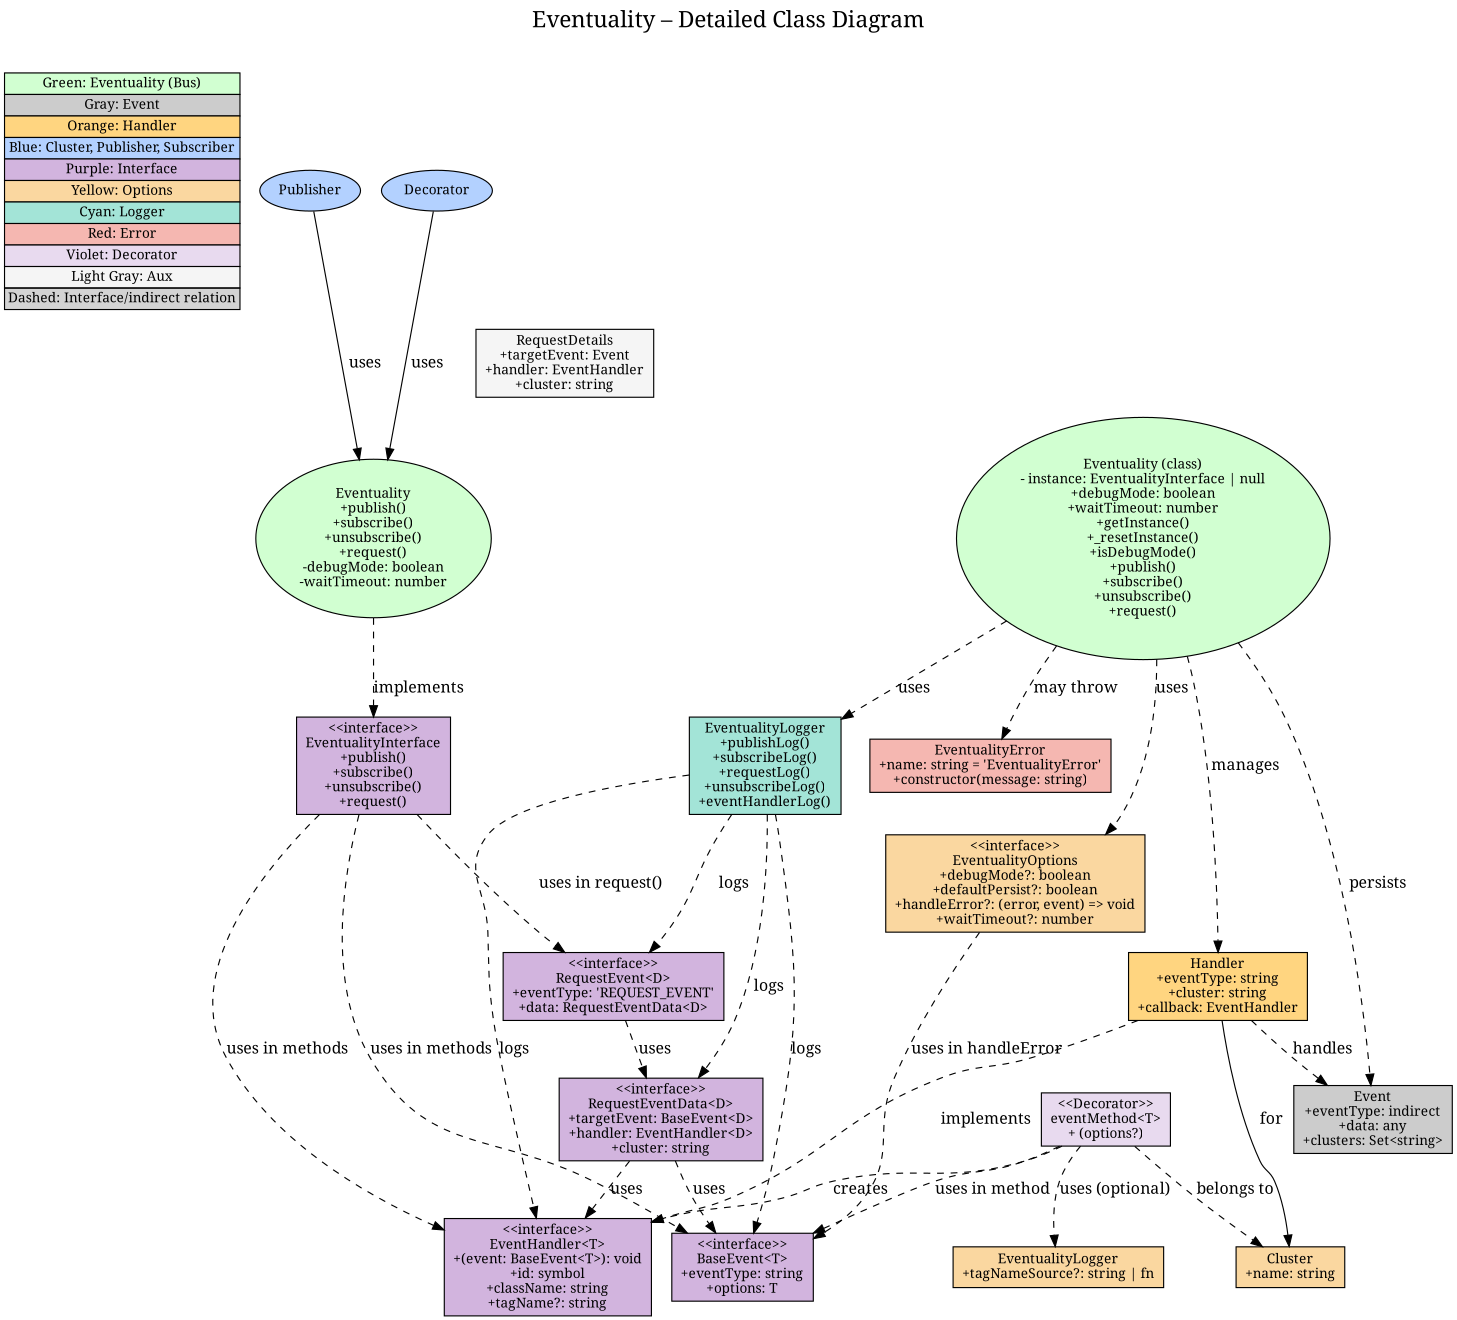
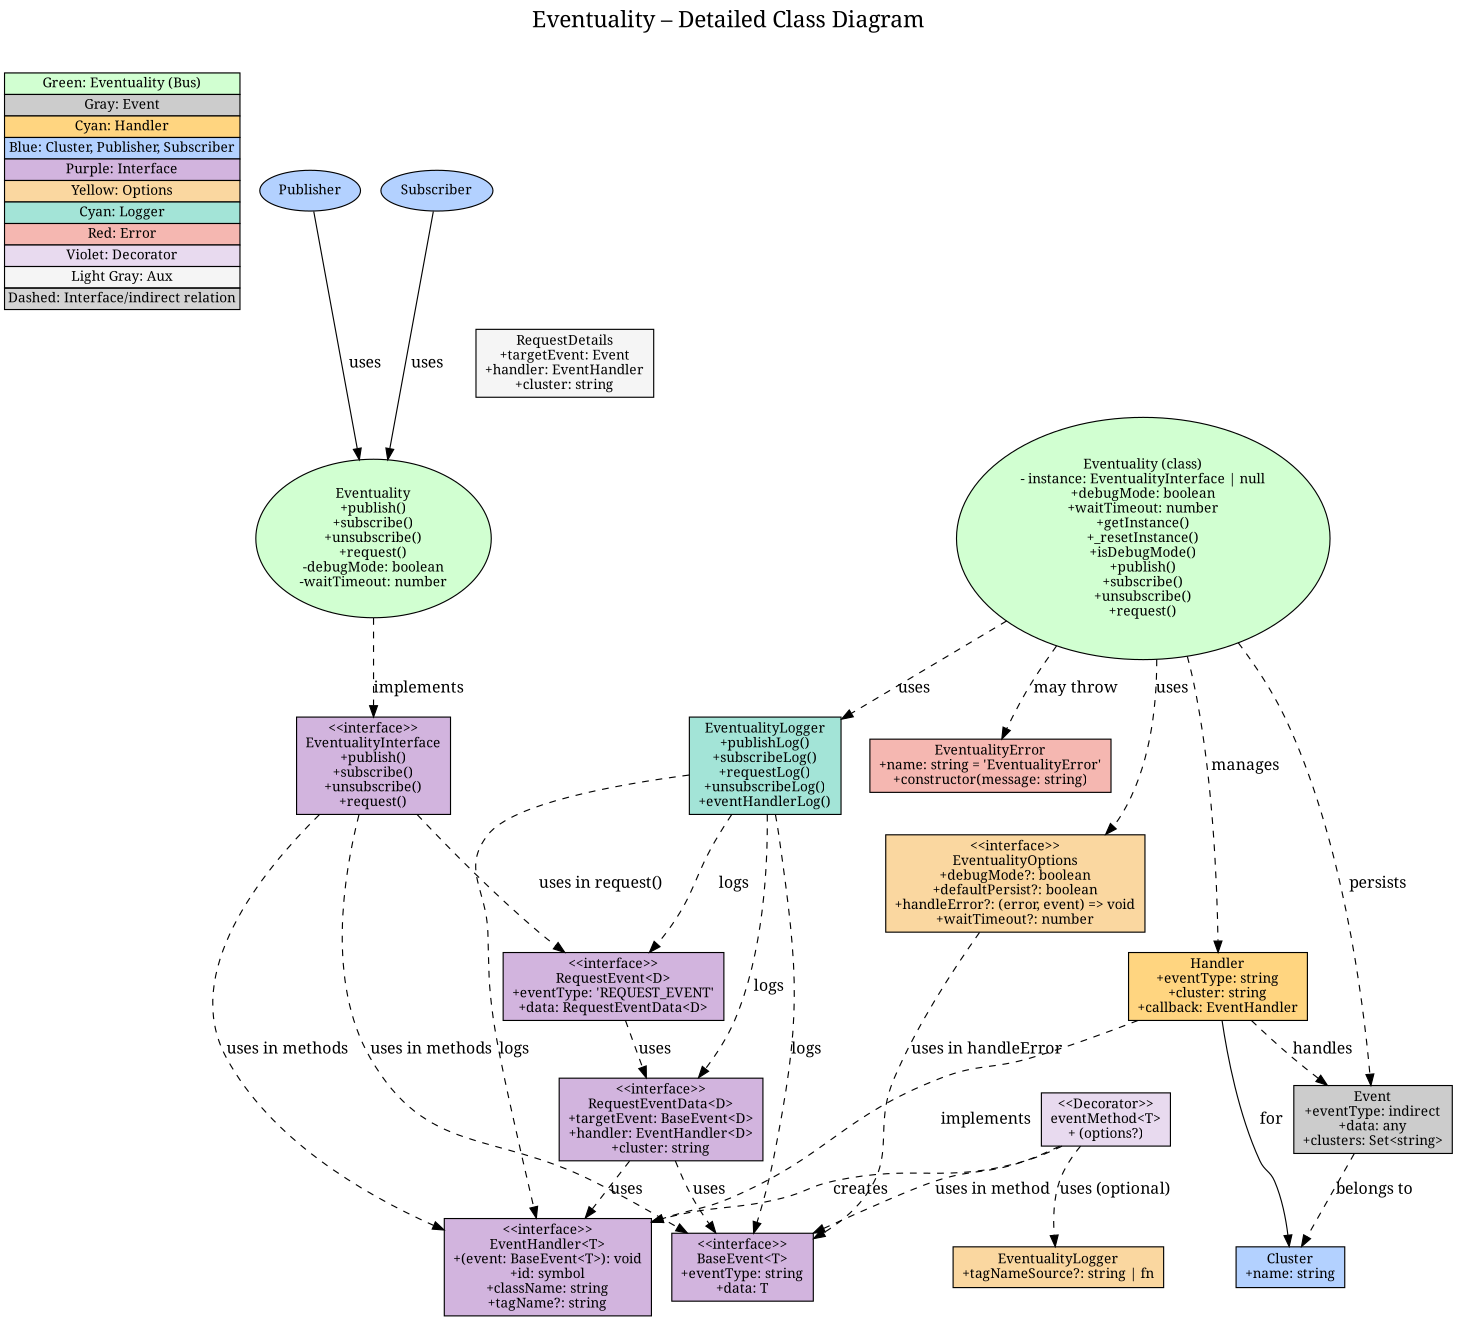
node "Green: Eventuality (Bus)": text "Orange: Handler" -> "Cyan: Handler"
node "Decorator": label "Decorator" -> "Subscriber"
edge "<<Decorator>> eventMethod<T> + (options?)" -> "Cluster +name: string": now "Event +eventType: indirect +data: any +clusters: Set<string>" -> "Cluster +name: string"
node "<<interface>> BaseEvent<T> +eventType: string +options: T": label "<<interface>> BaseEvent<T> +eventType: string +options: T" -> "<<interface>> BaseEvent<T> +eventType: string +data: T"
node "Cluster +name: string": fillcolor #fad7a0 -> #b3d1ff
